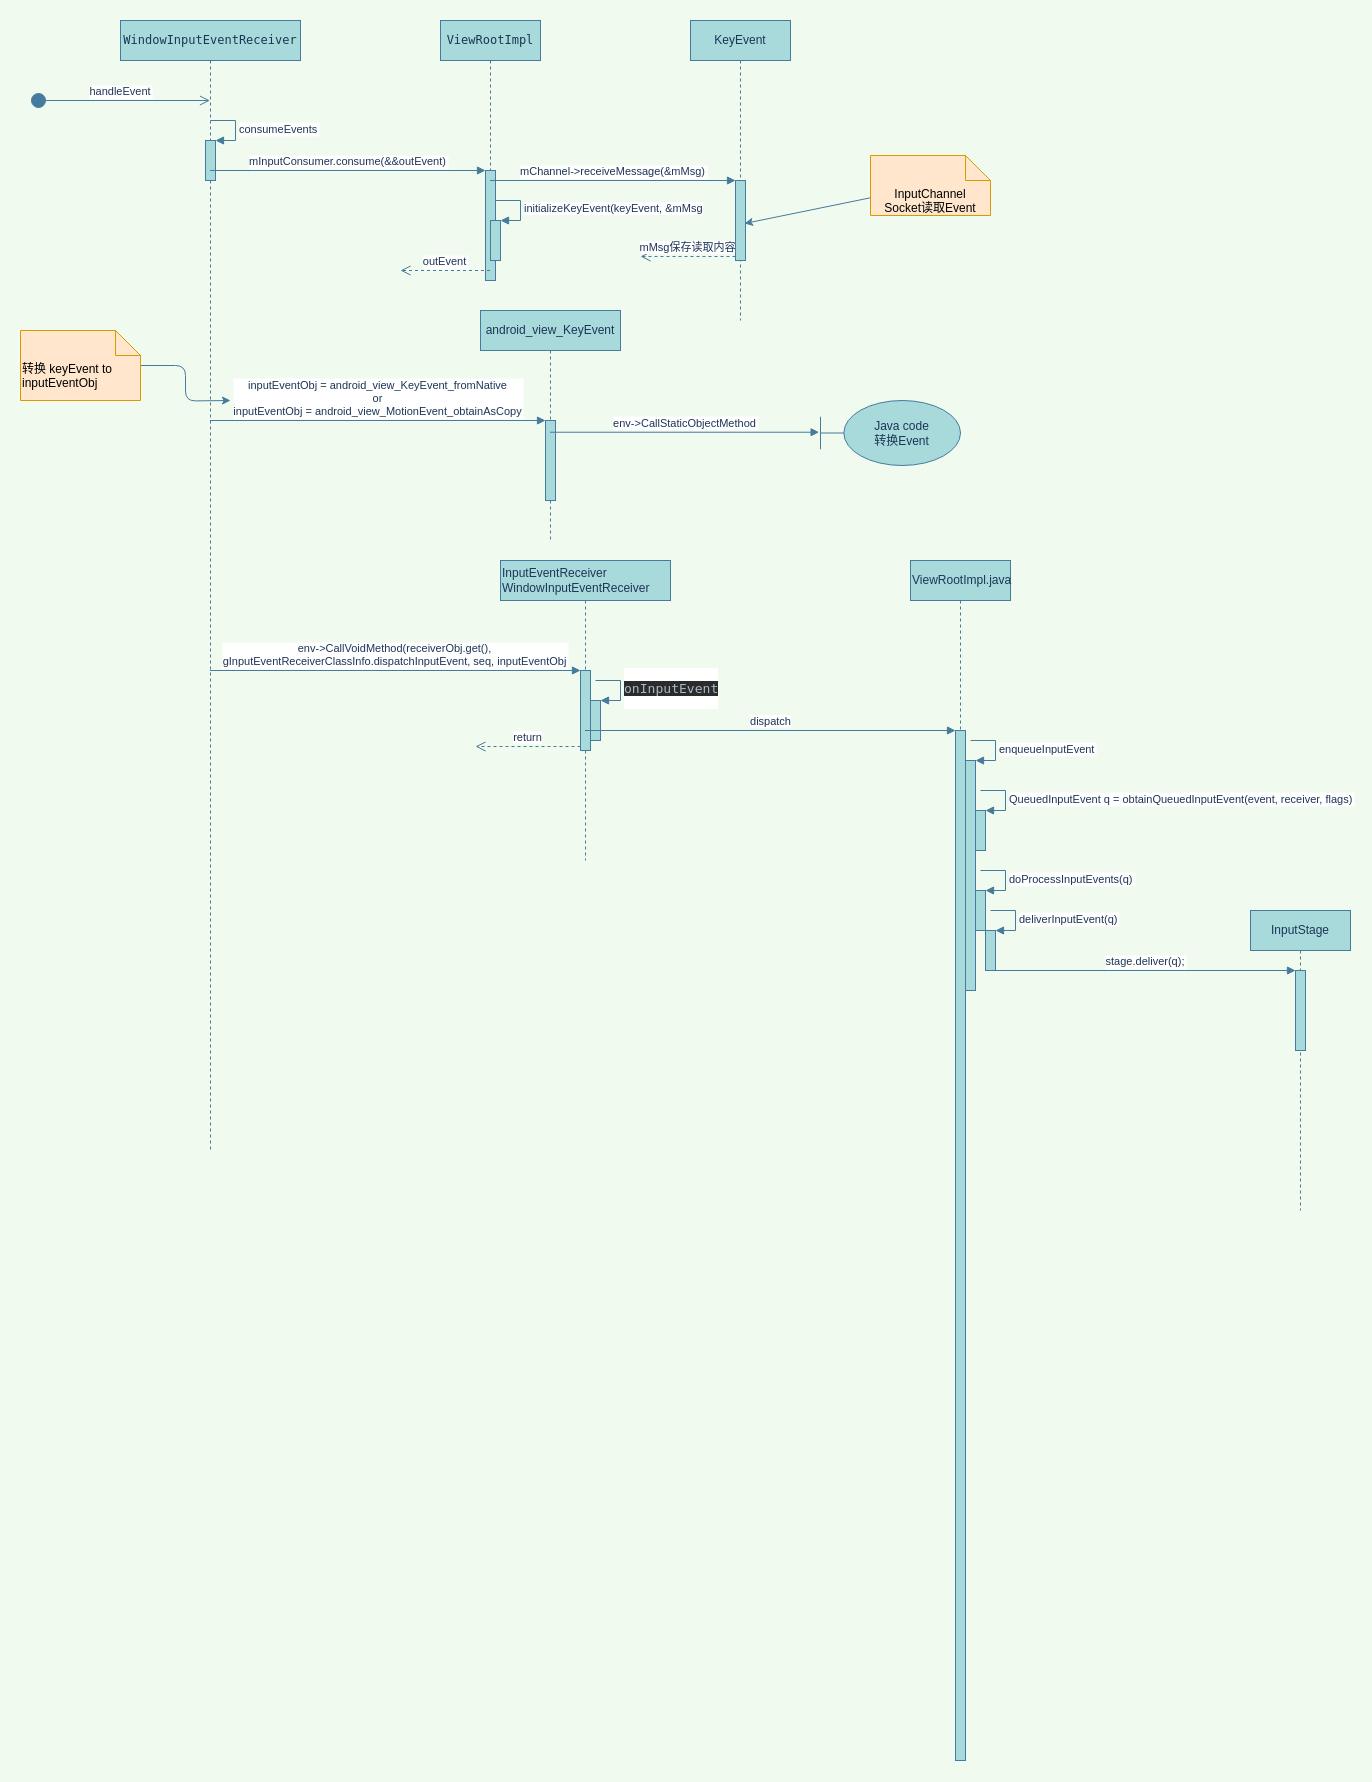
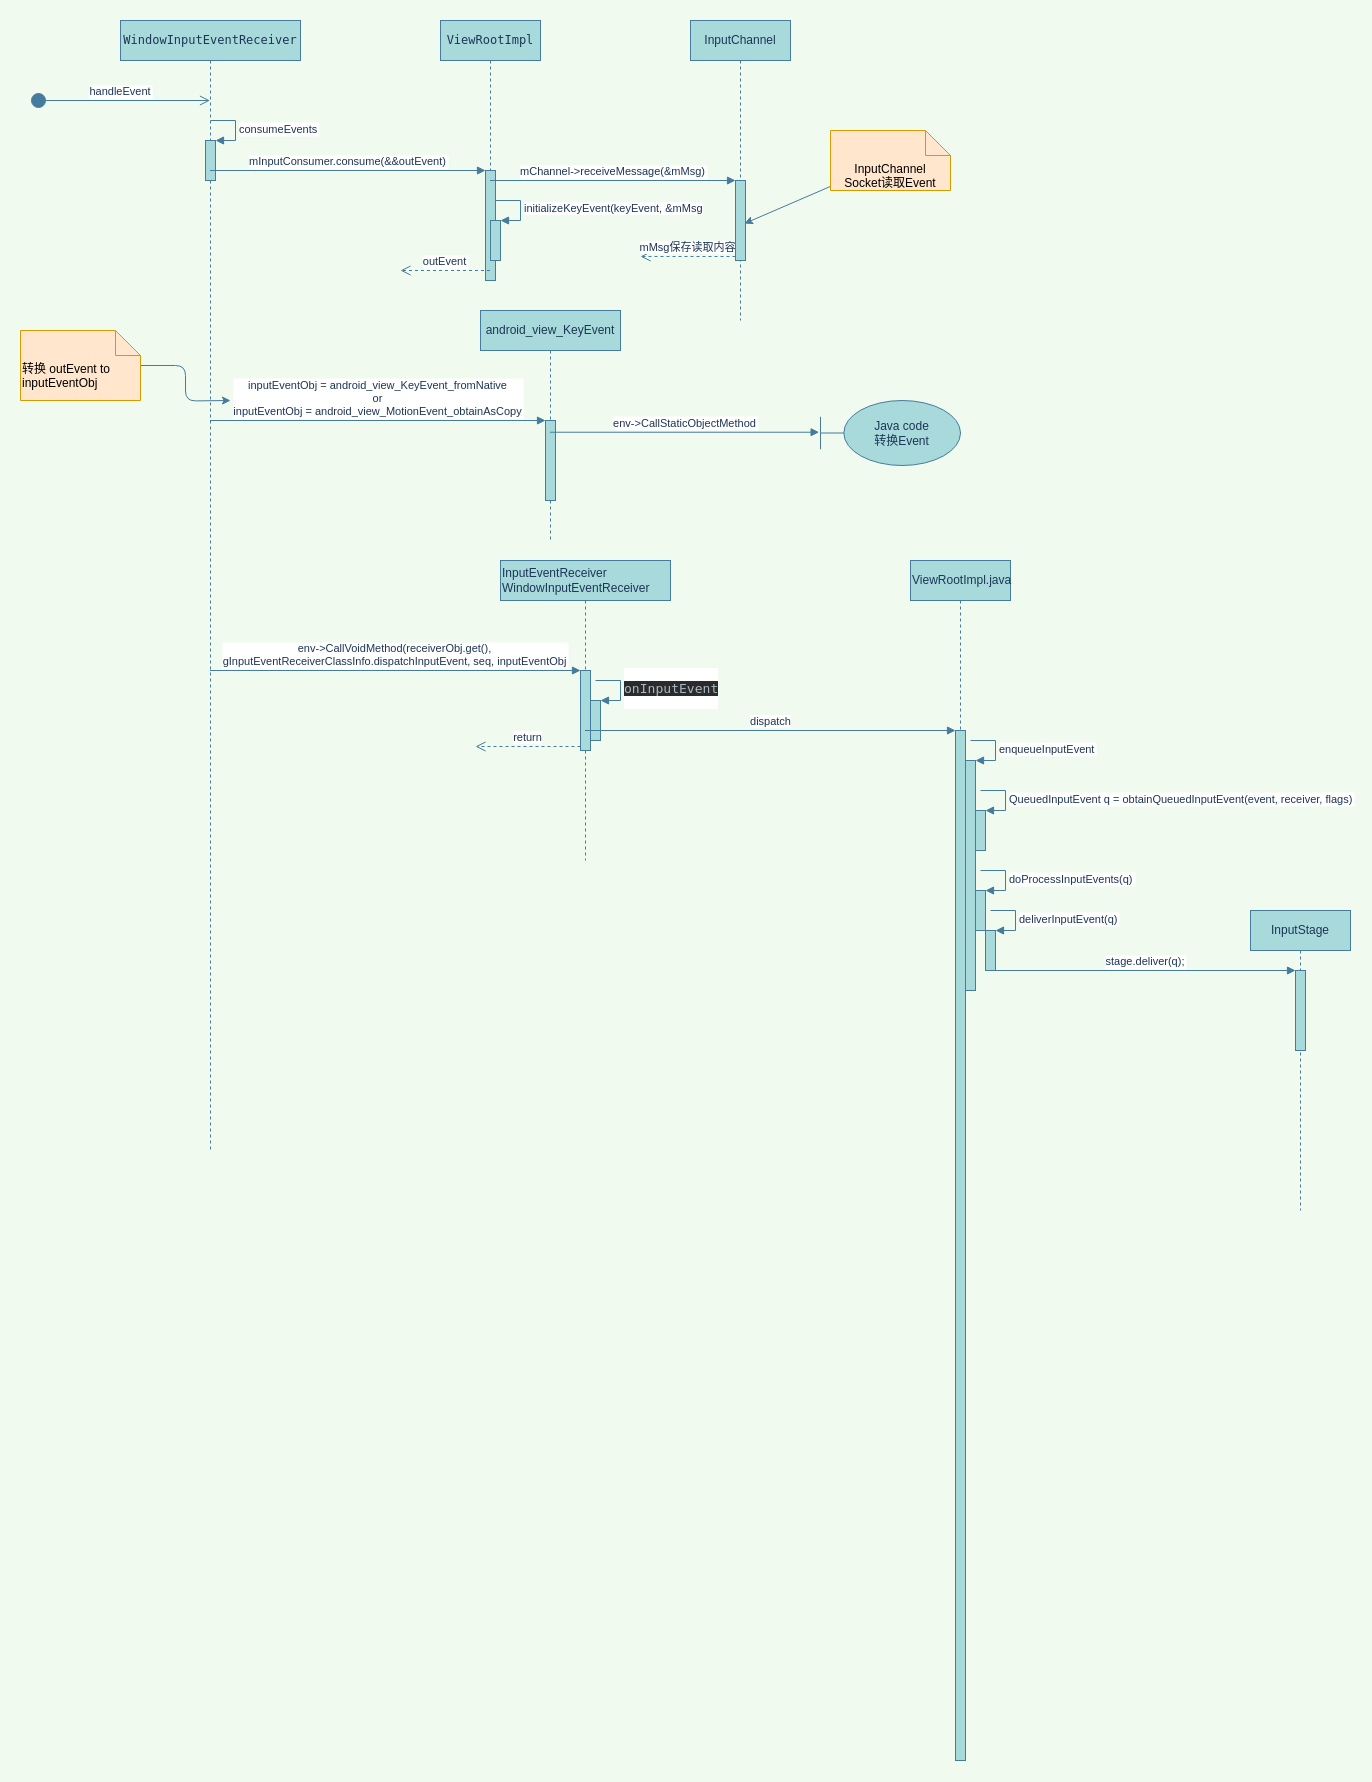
node "KeyEvent": label "KeyEvent" -> "InputChannel"
node "InputChannel Socket读取Event": moved (931, 186) -> (891, 161)
node "转换 keyEvent to inputEventObj": label "转换 keyEvent to inputEventObj" -> "转换 outEvent to inputEventObj"
